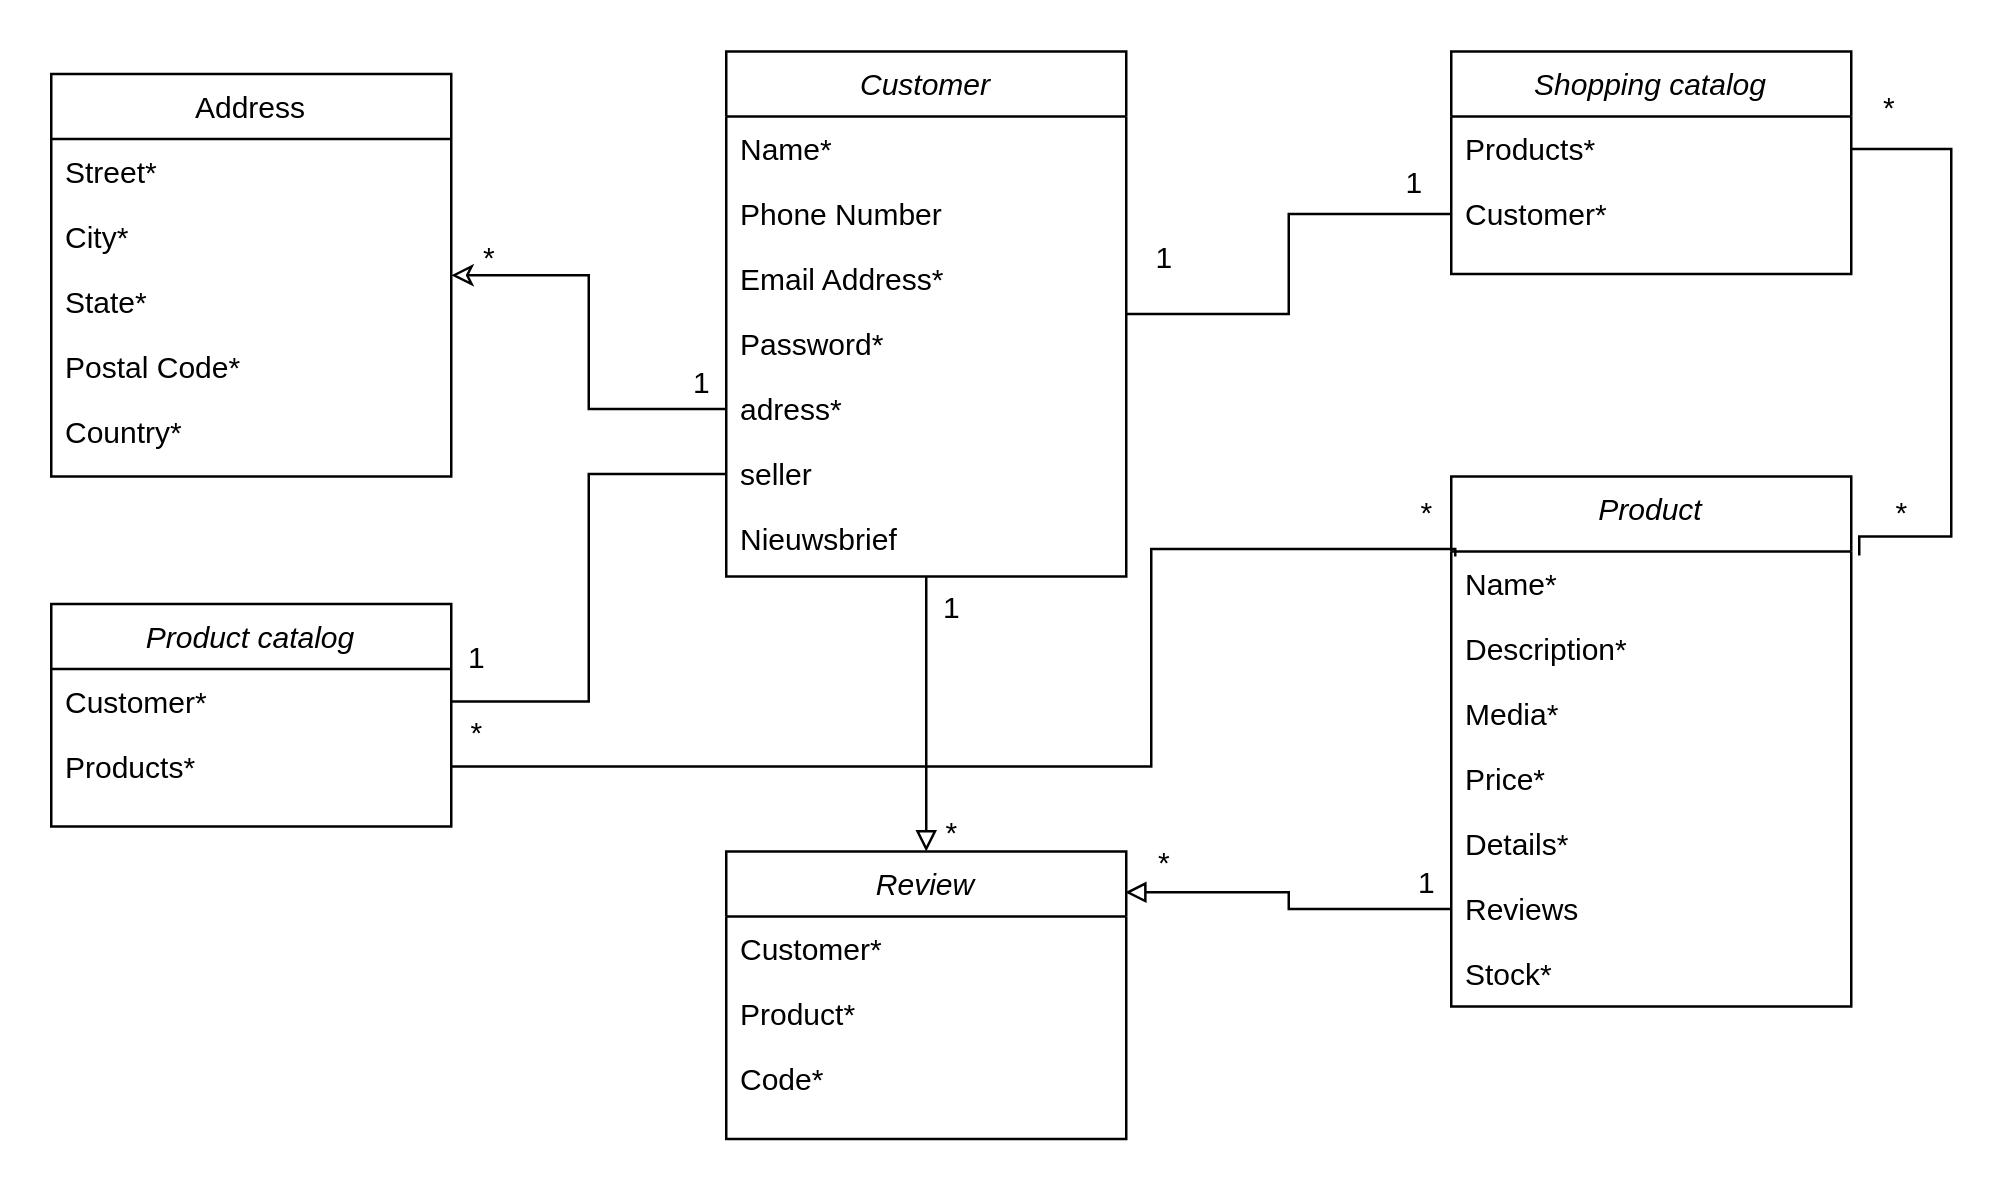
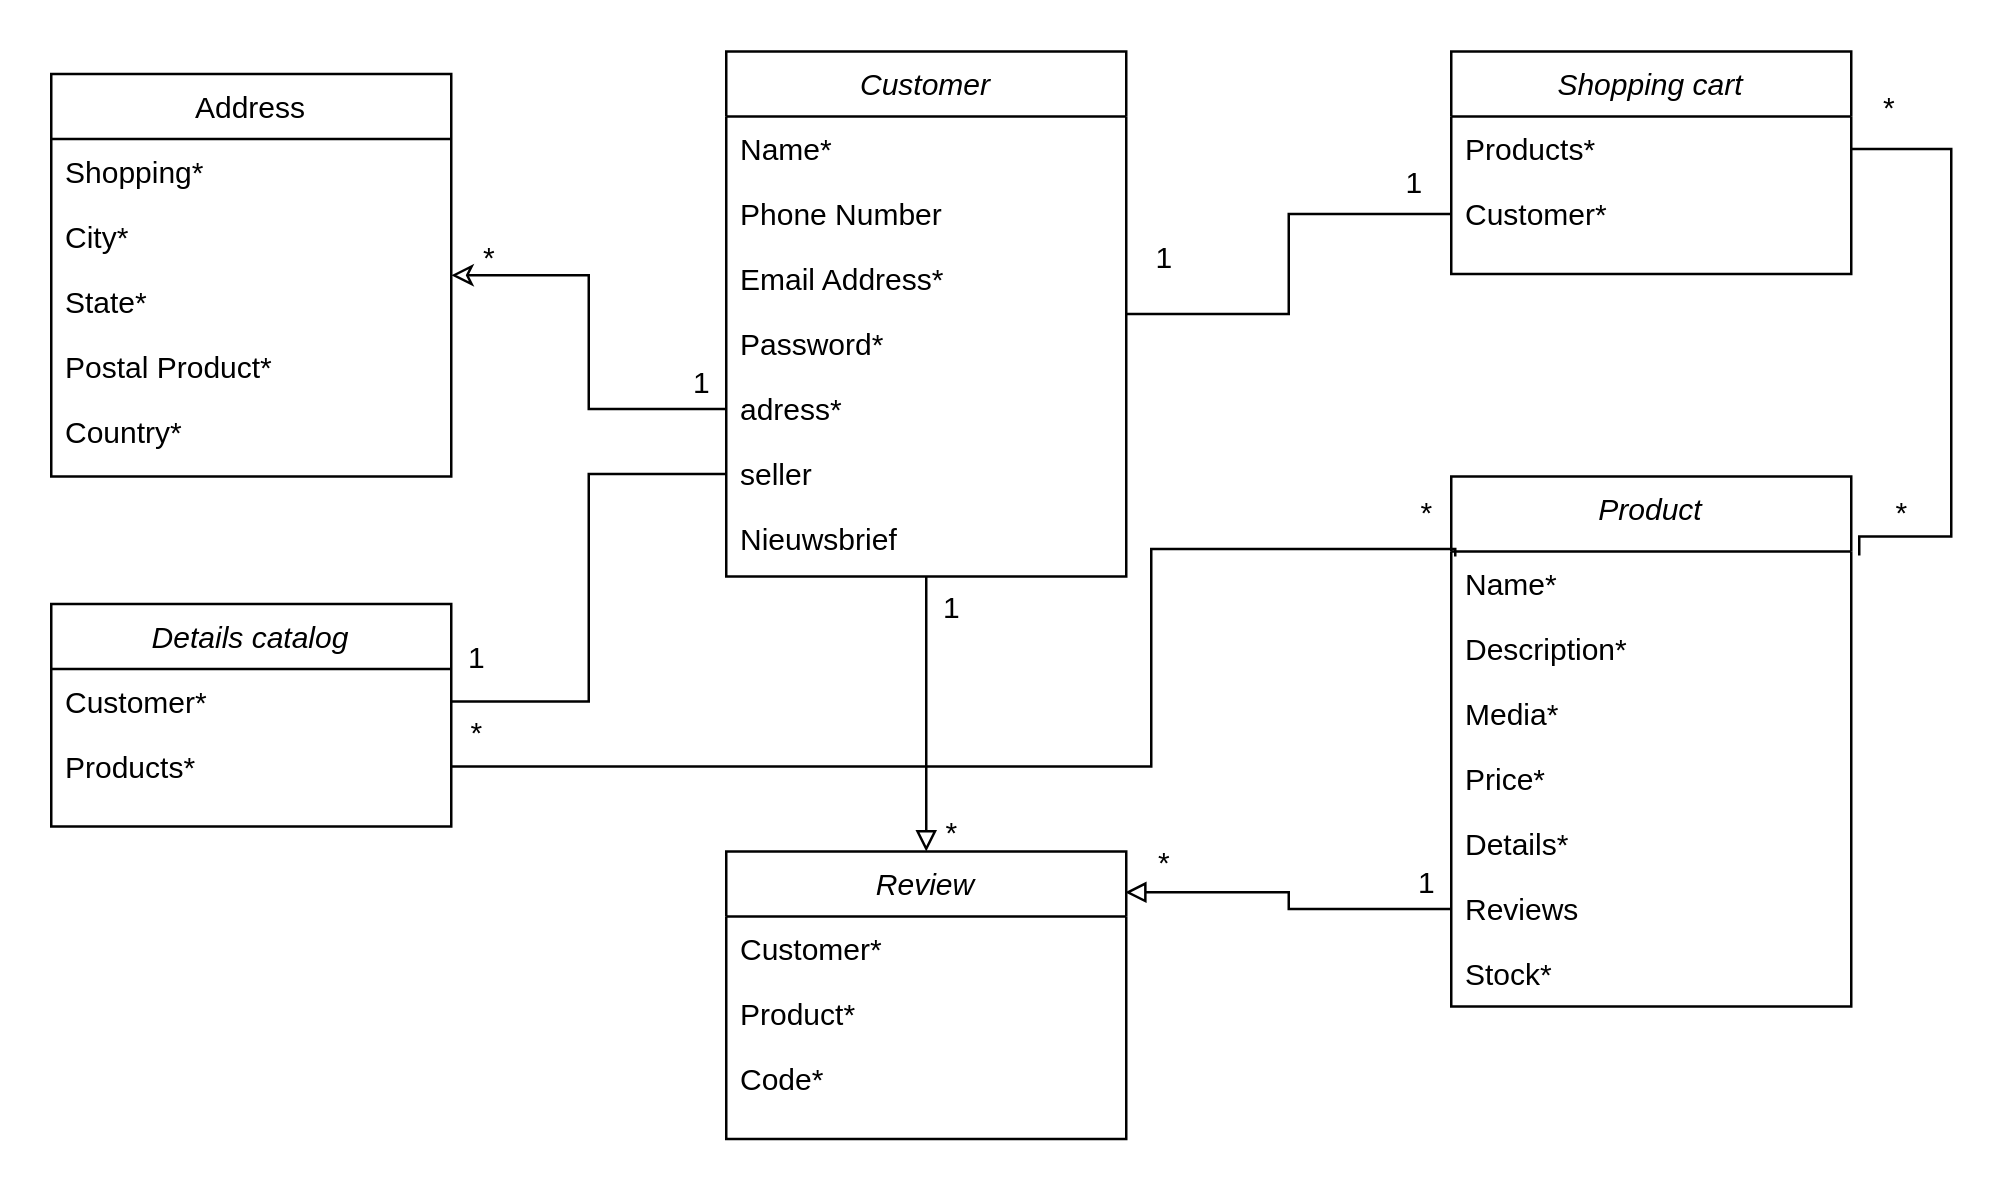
node "Shopping catalog": label "Shopping catalog" -> "Shopping cart"
node "Street*": label "Street*" -> "Shopping*"
node "Postal Code*": label "Postal Code*" -> "Postal Product*"
node "Product catalog": label "Product catalog" -> "Details catalog"
